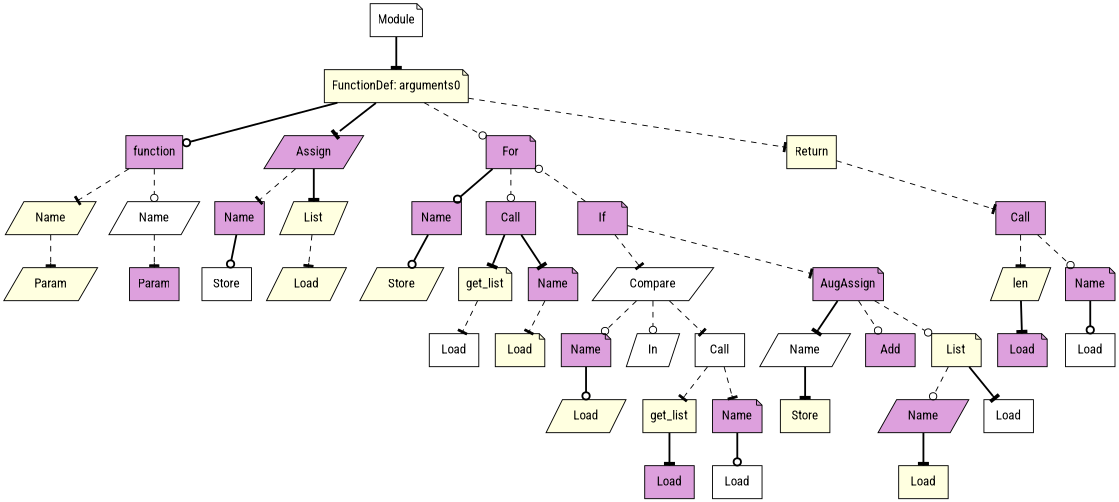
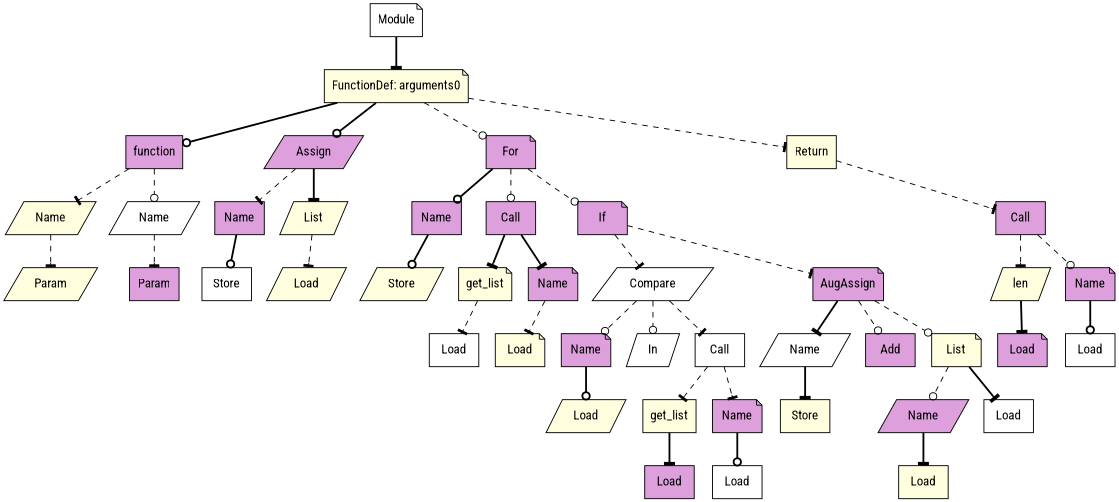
edge "FunctionDef: arguments0" -> "Assign": arrowhead tee -> odot
edge "If" -> "For": reversed
